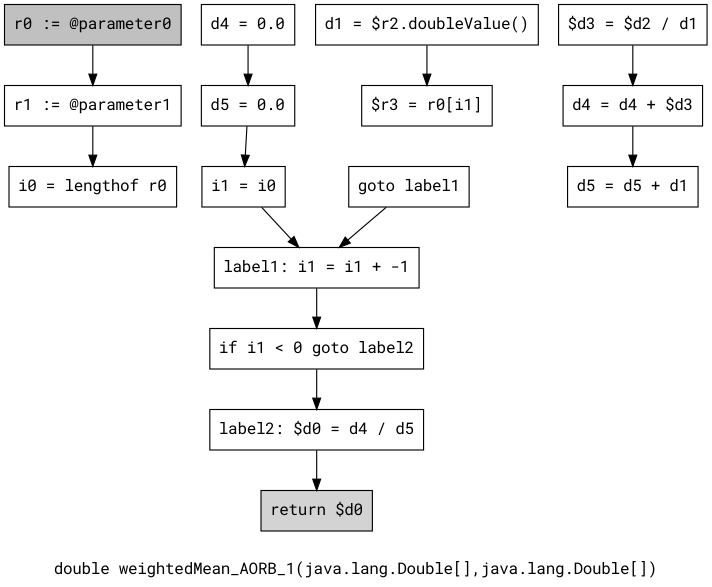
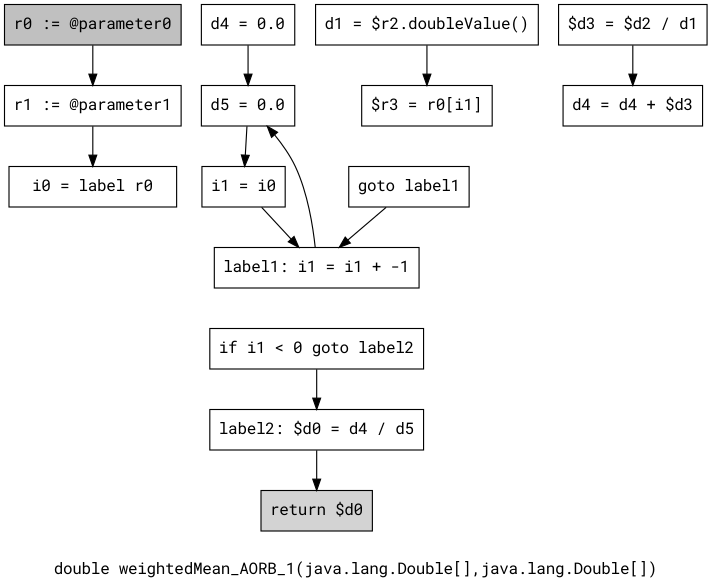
node "i0 = lengthof r0": label "i0 = lengthof r0" -> "i0 = label r0"
node "d5 = d5 + d1": removed
edge "label1: i1 = i1 + -1" -> "if i1 < 0 goto label2": now "label1: i1 = i1 + -1" -> "d5 = 0.0"
